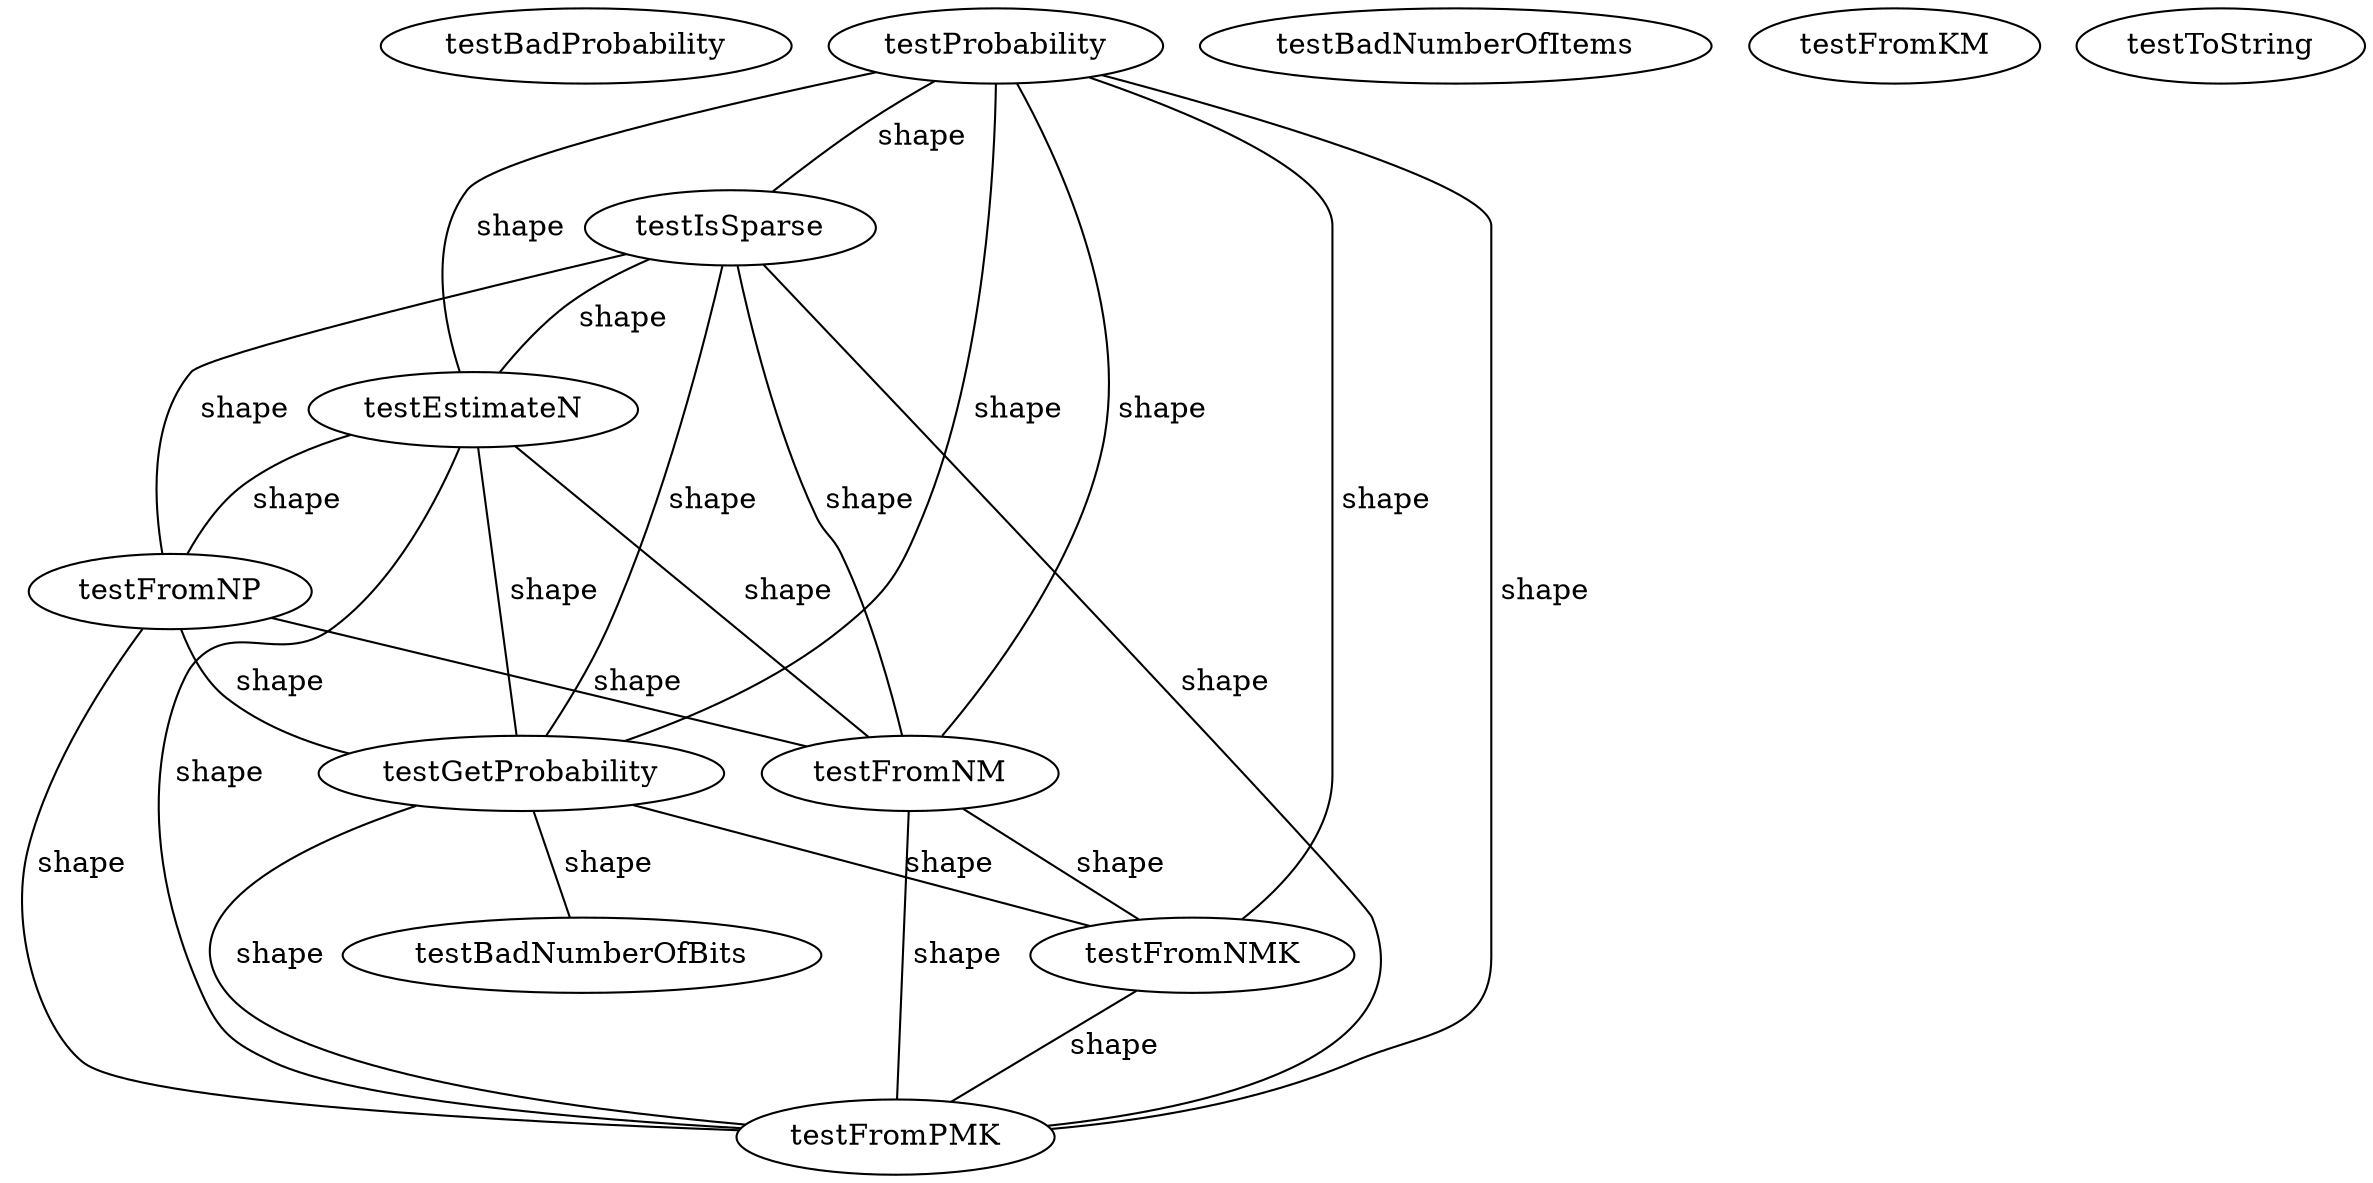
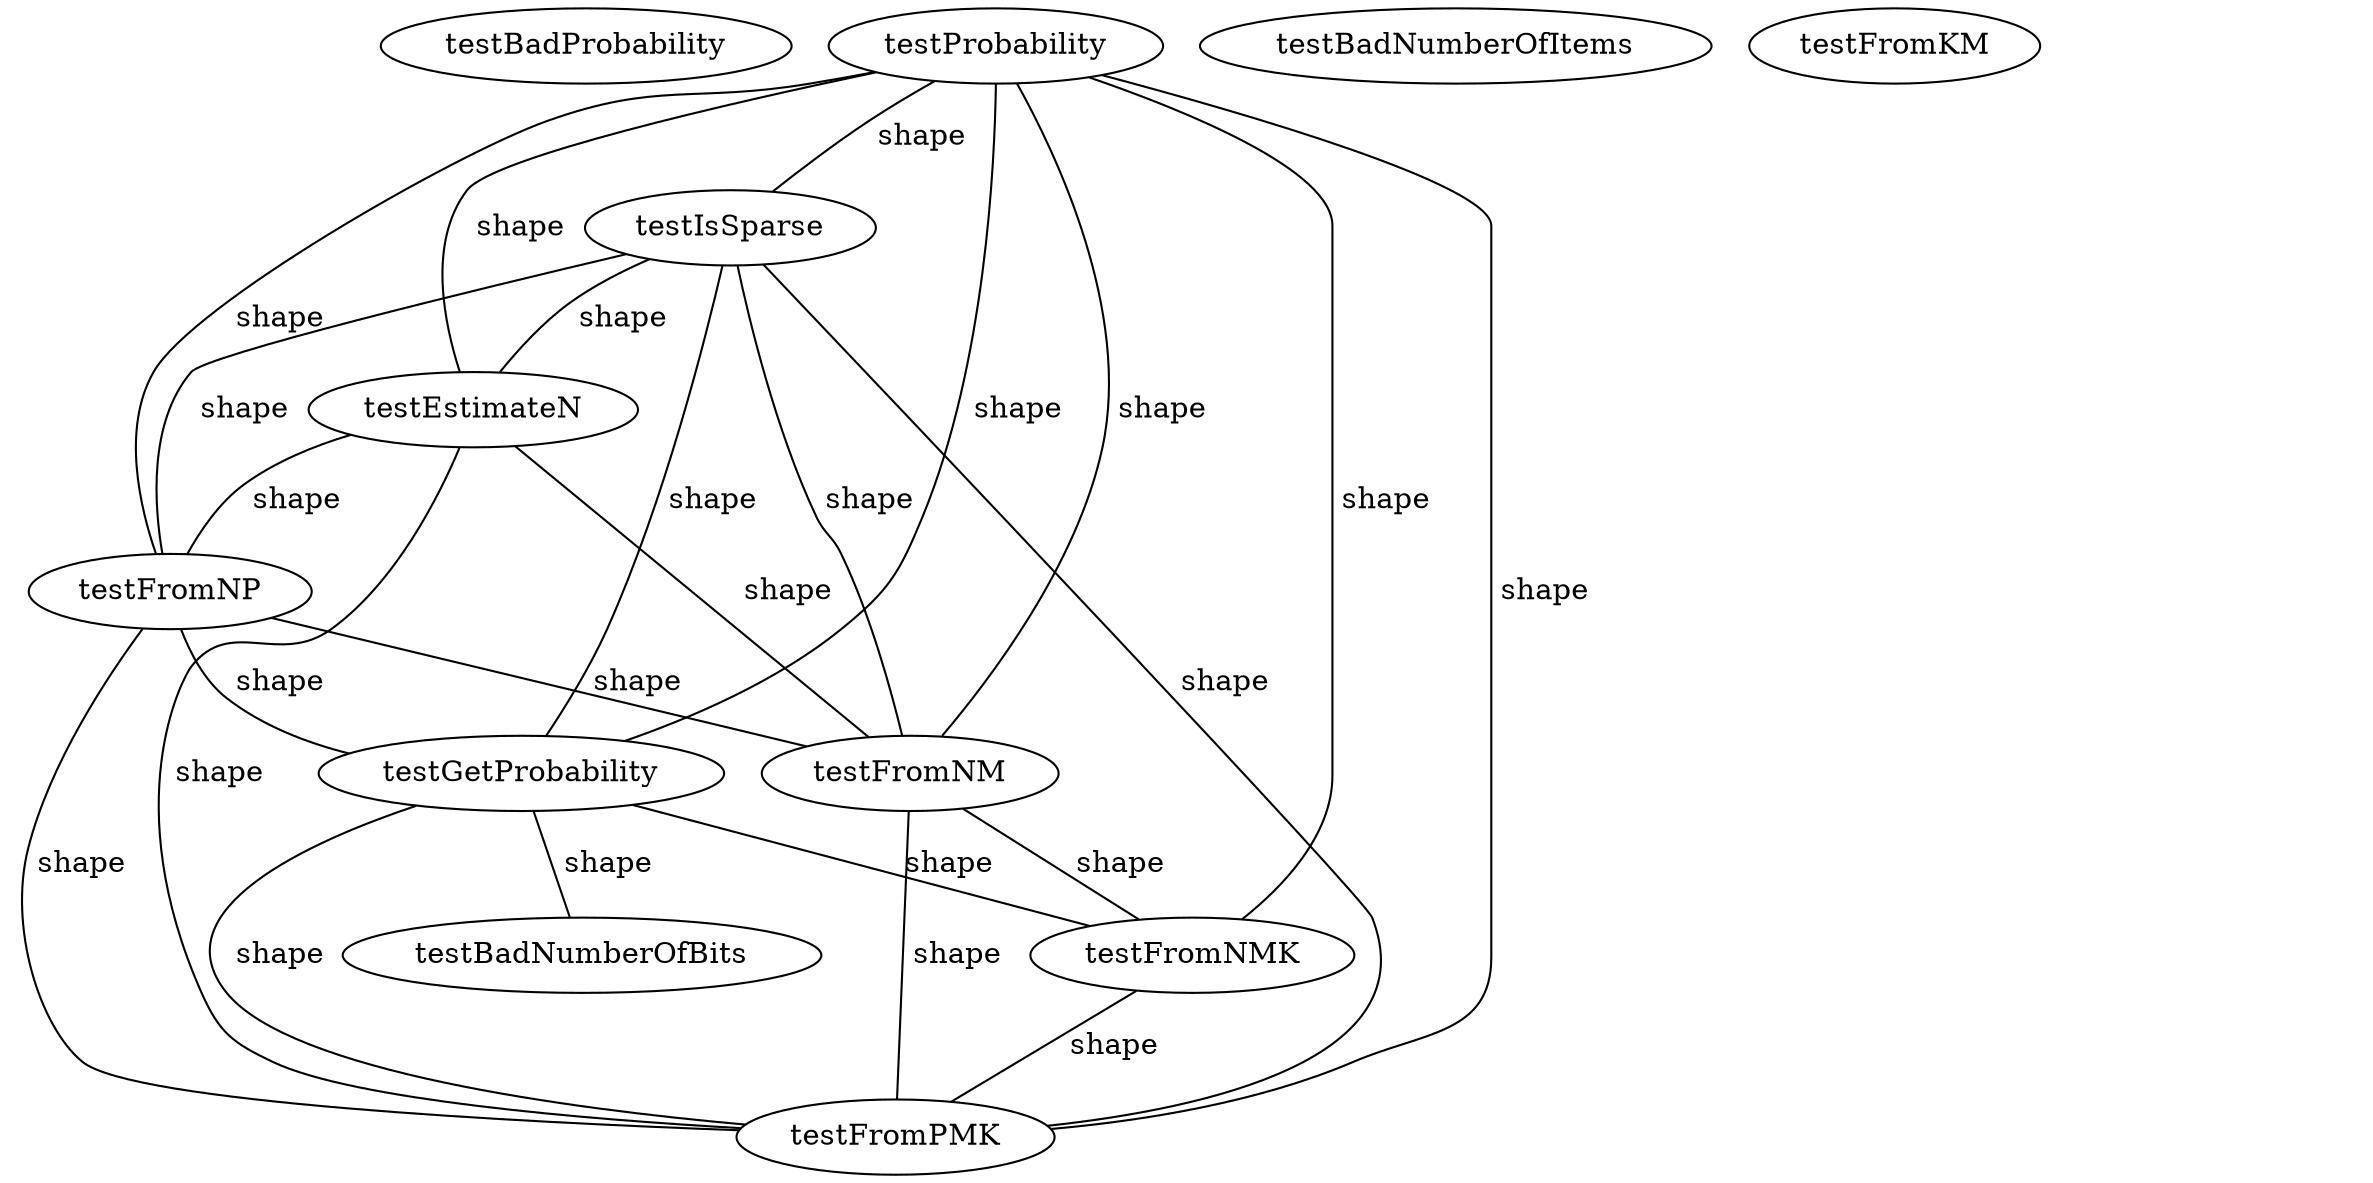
node "testToString": removed
edge "testProbability" -- "testFromNP": added, label "shape"
edge "testEstimateN" -- "testGetProbability": removed, label "shape"
